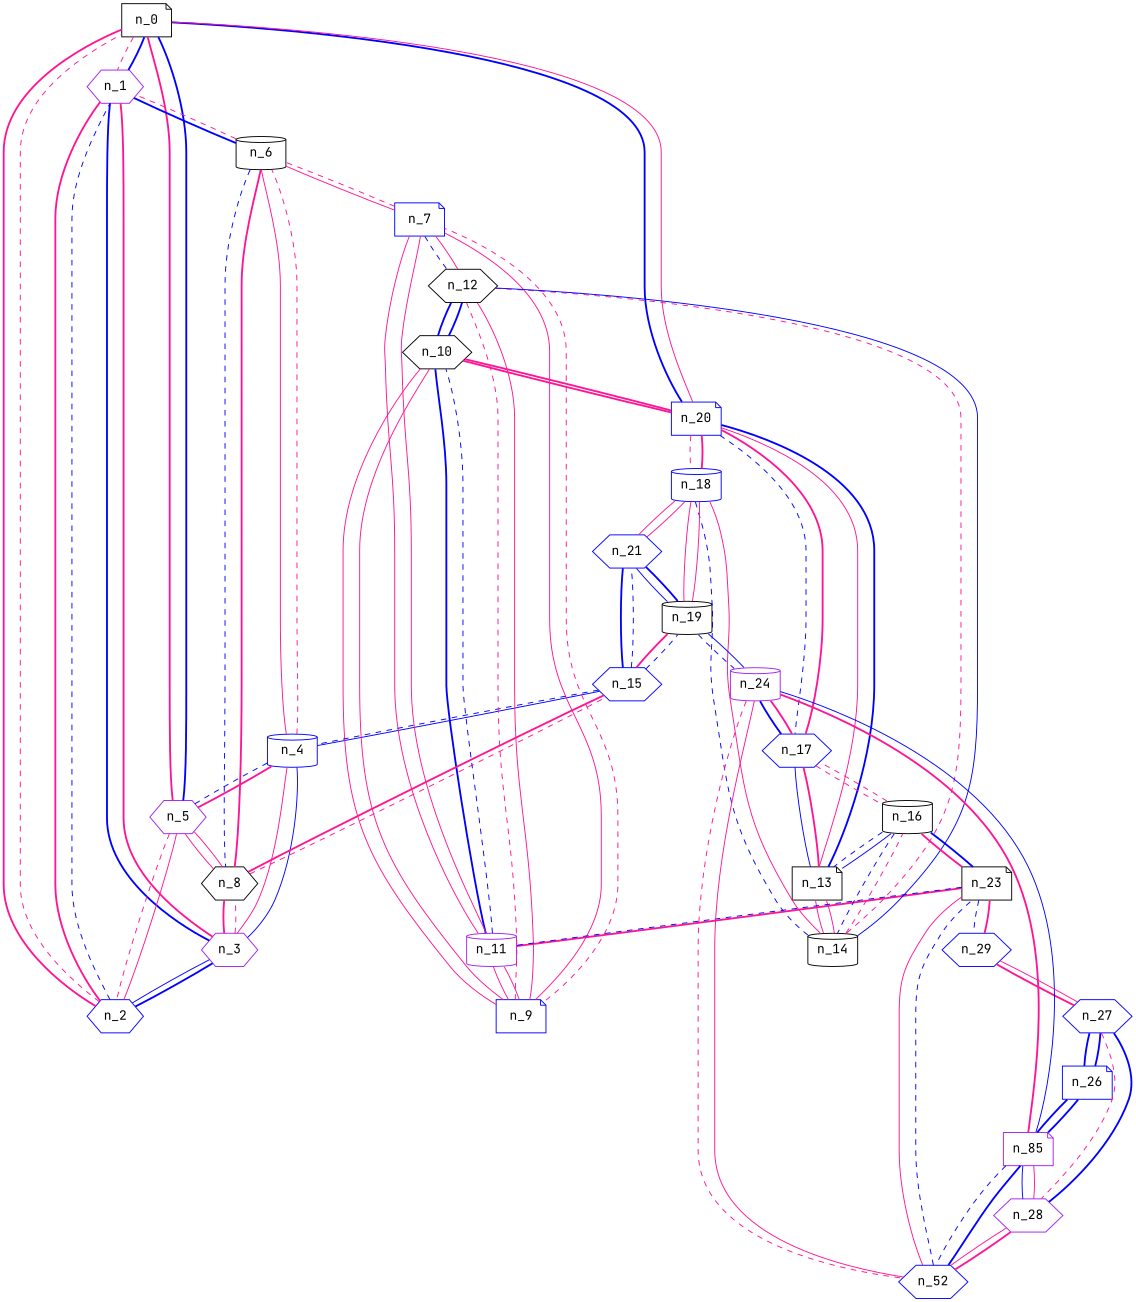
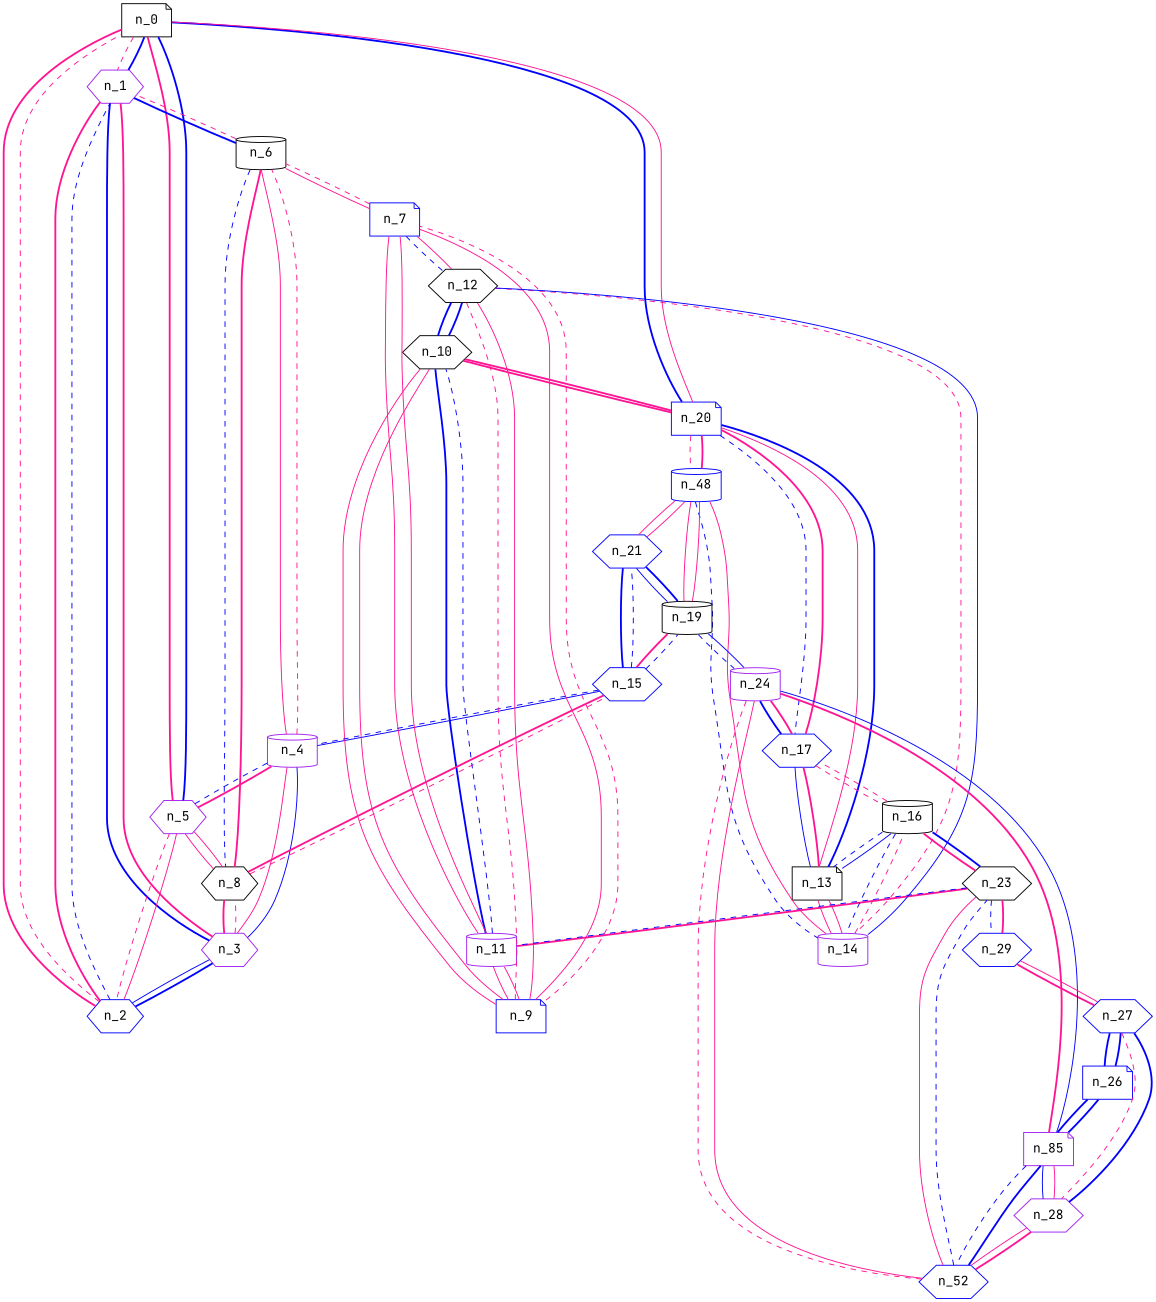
node "n_18": label "n_18" -> "n_48"
node "n_4": color blue -> purple
node "n_23": shape note -> hexagon
node "n_14": color black -> purple
